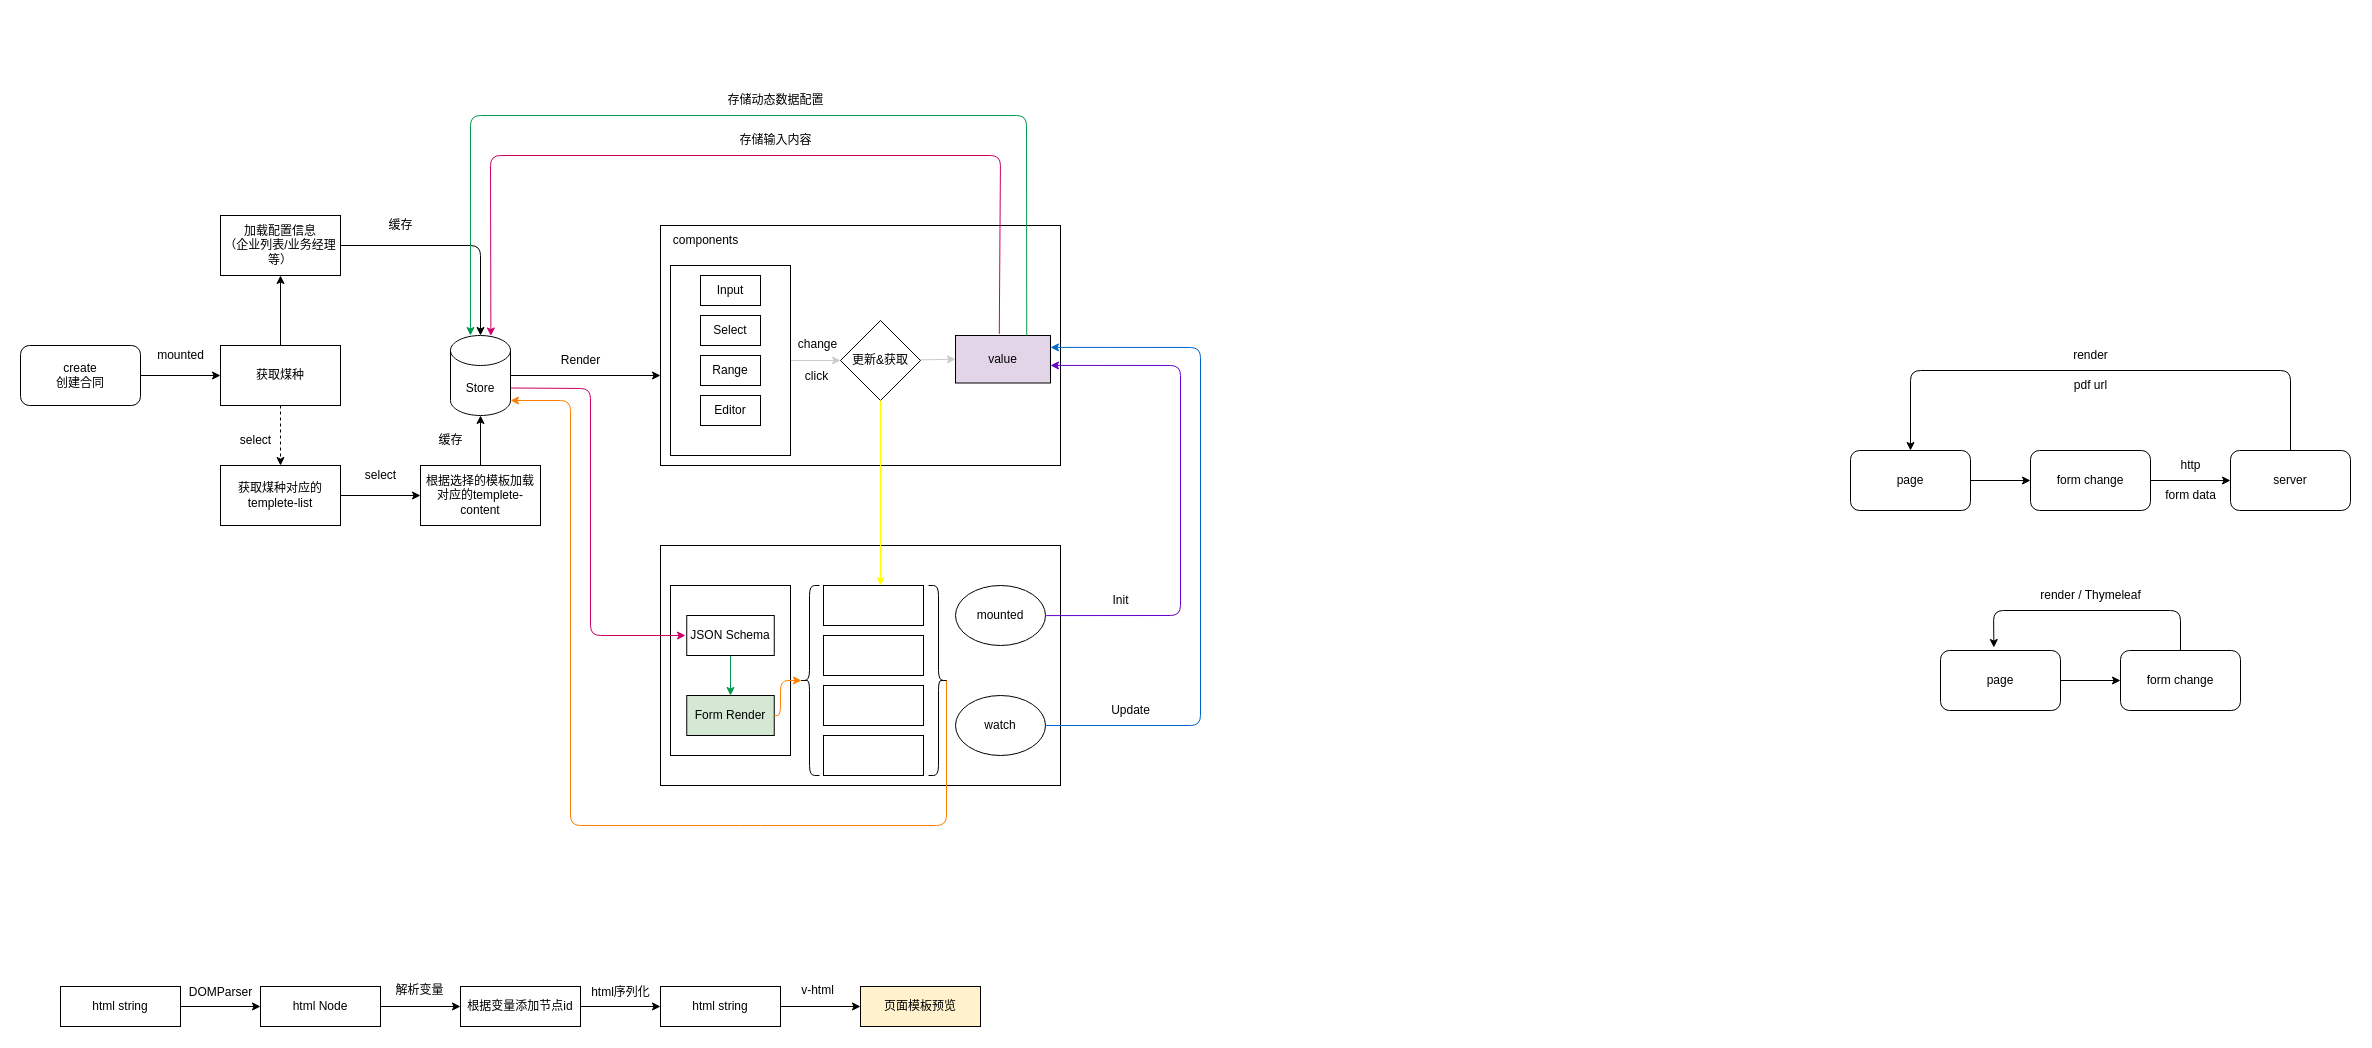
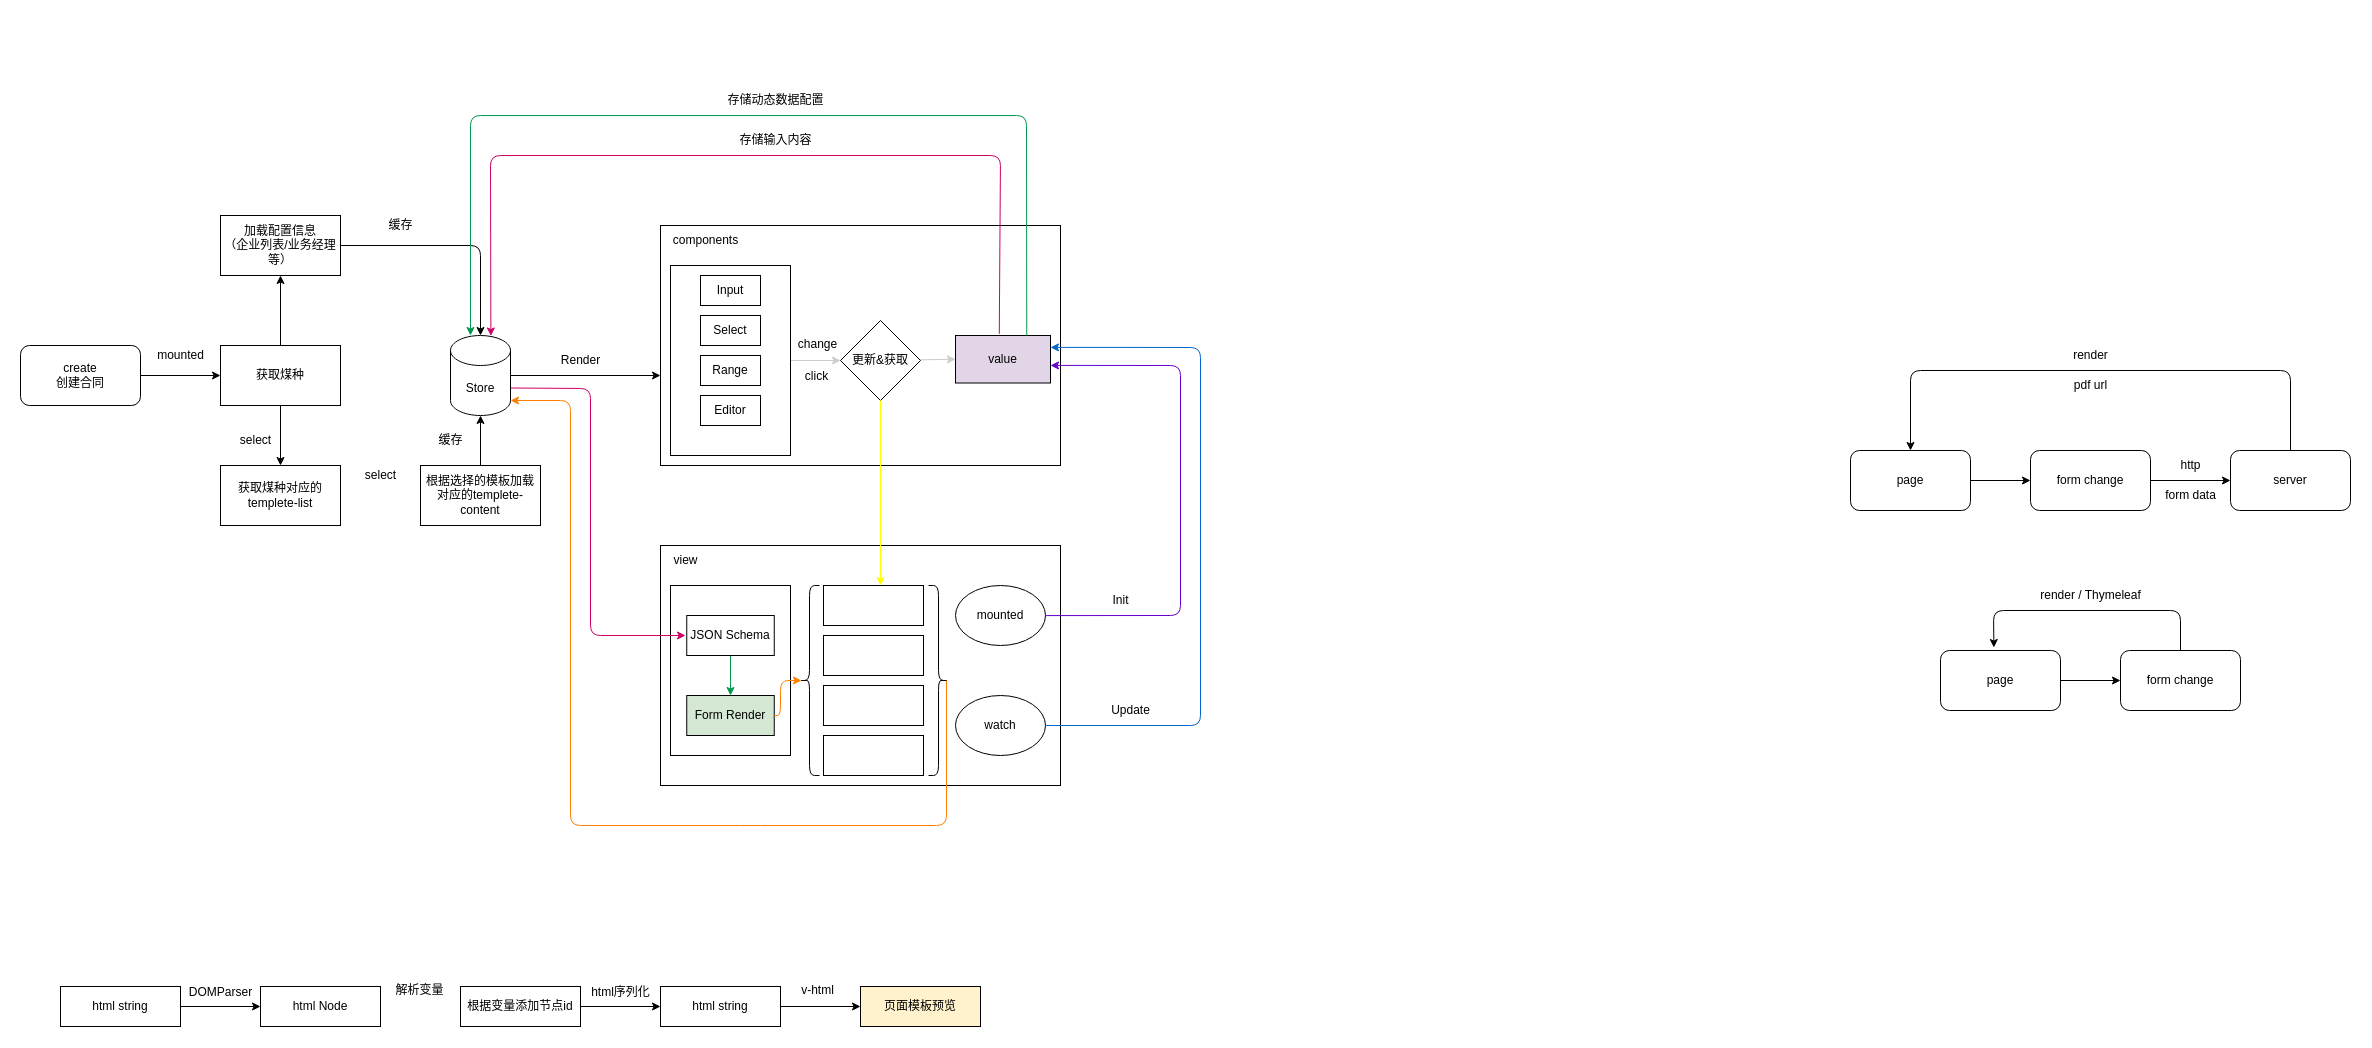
edge "获取煤种" -> "获取煤种对应的templete-list": style dashed -> solid
edge "获取煤种对应的templete-list" -> "根据选择的模板加载对应的templete-content": removed
node "view": added
edge "html Node" -> "根据变量添加节点id": removed
